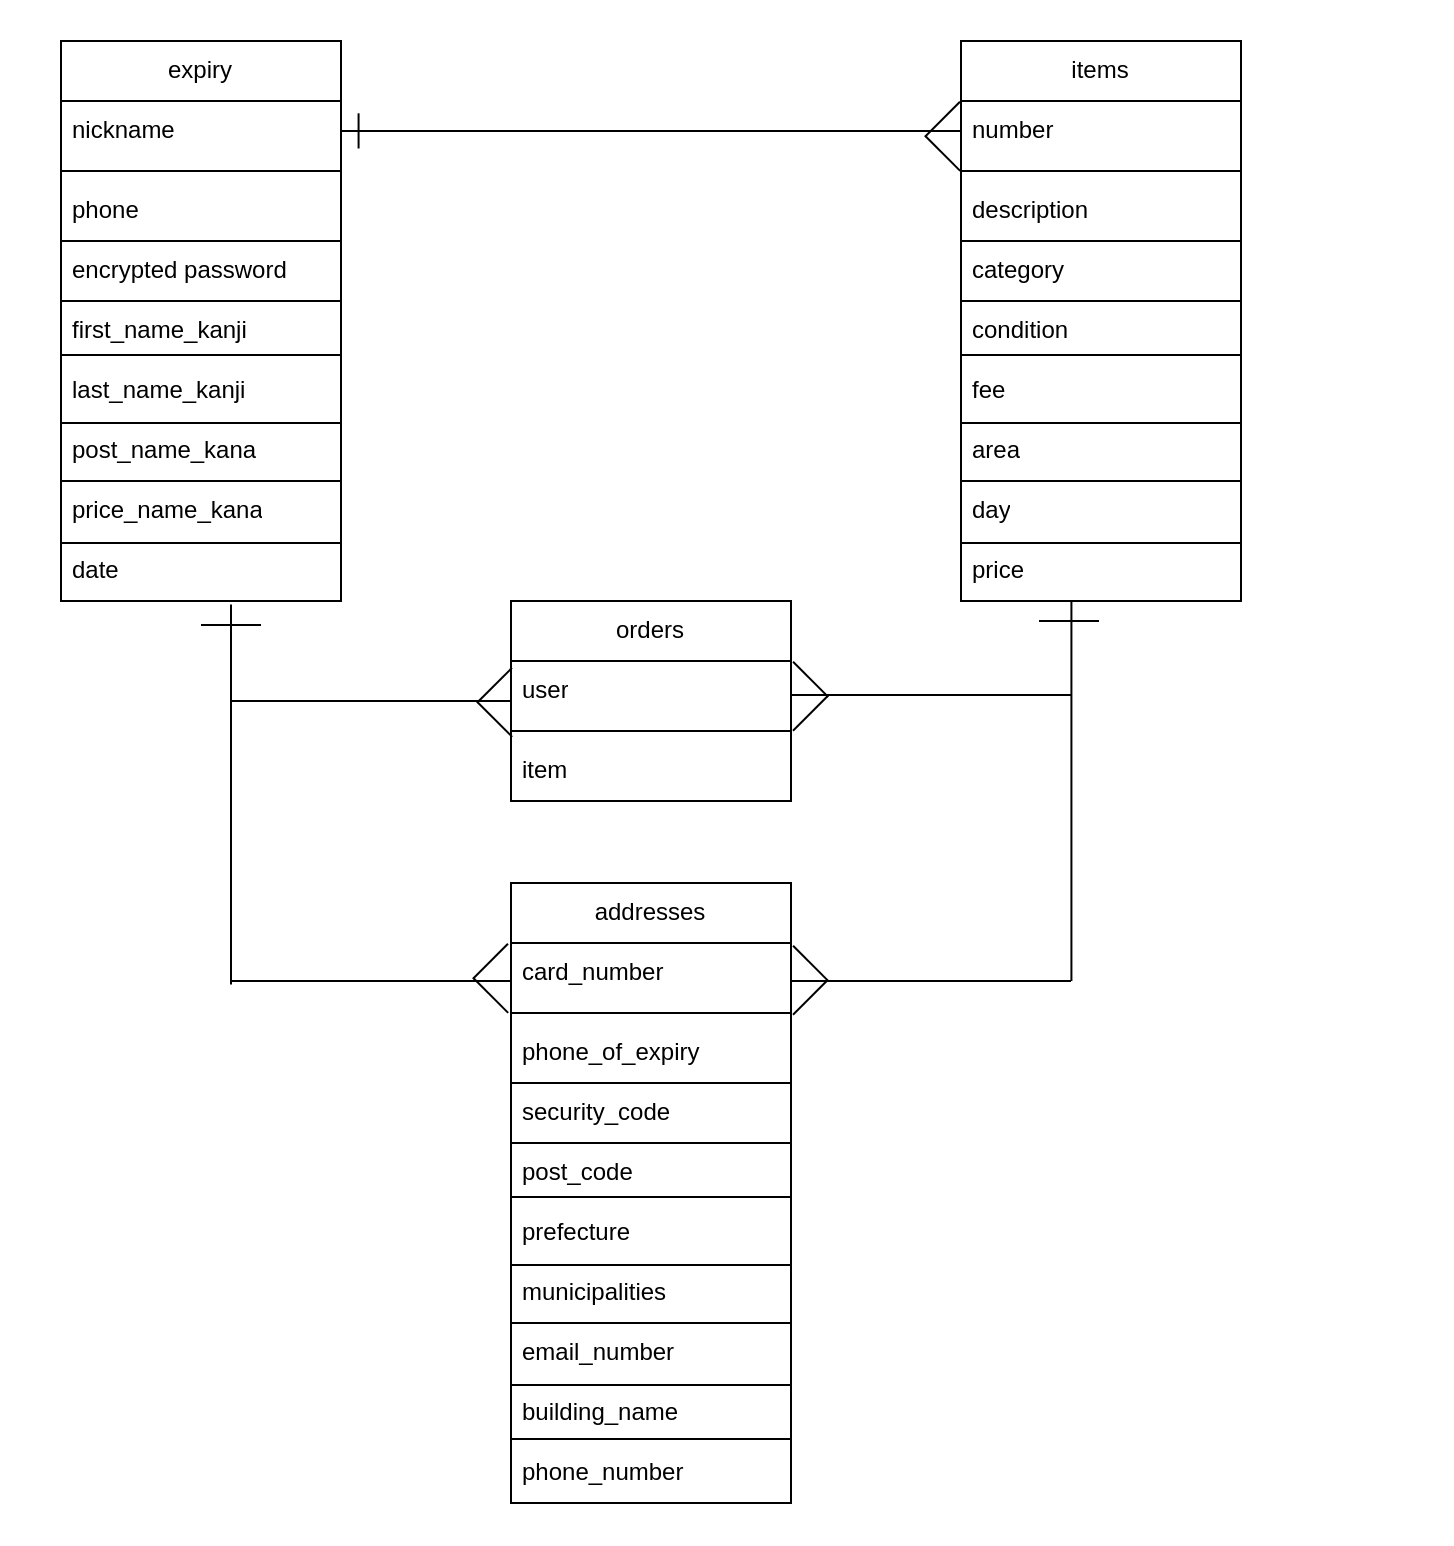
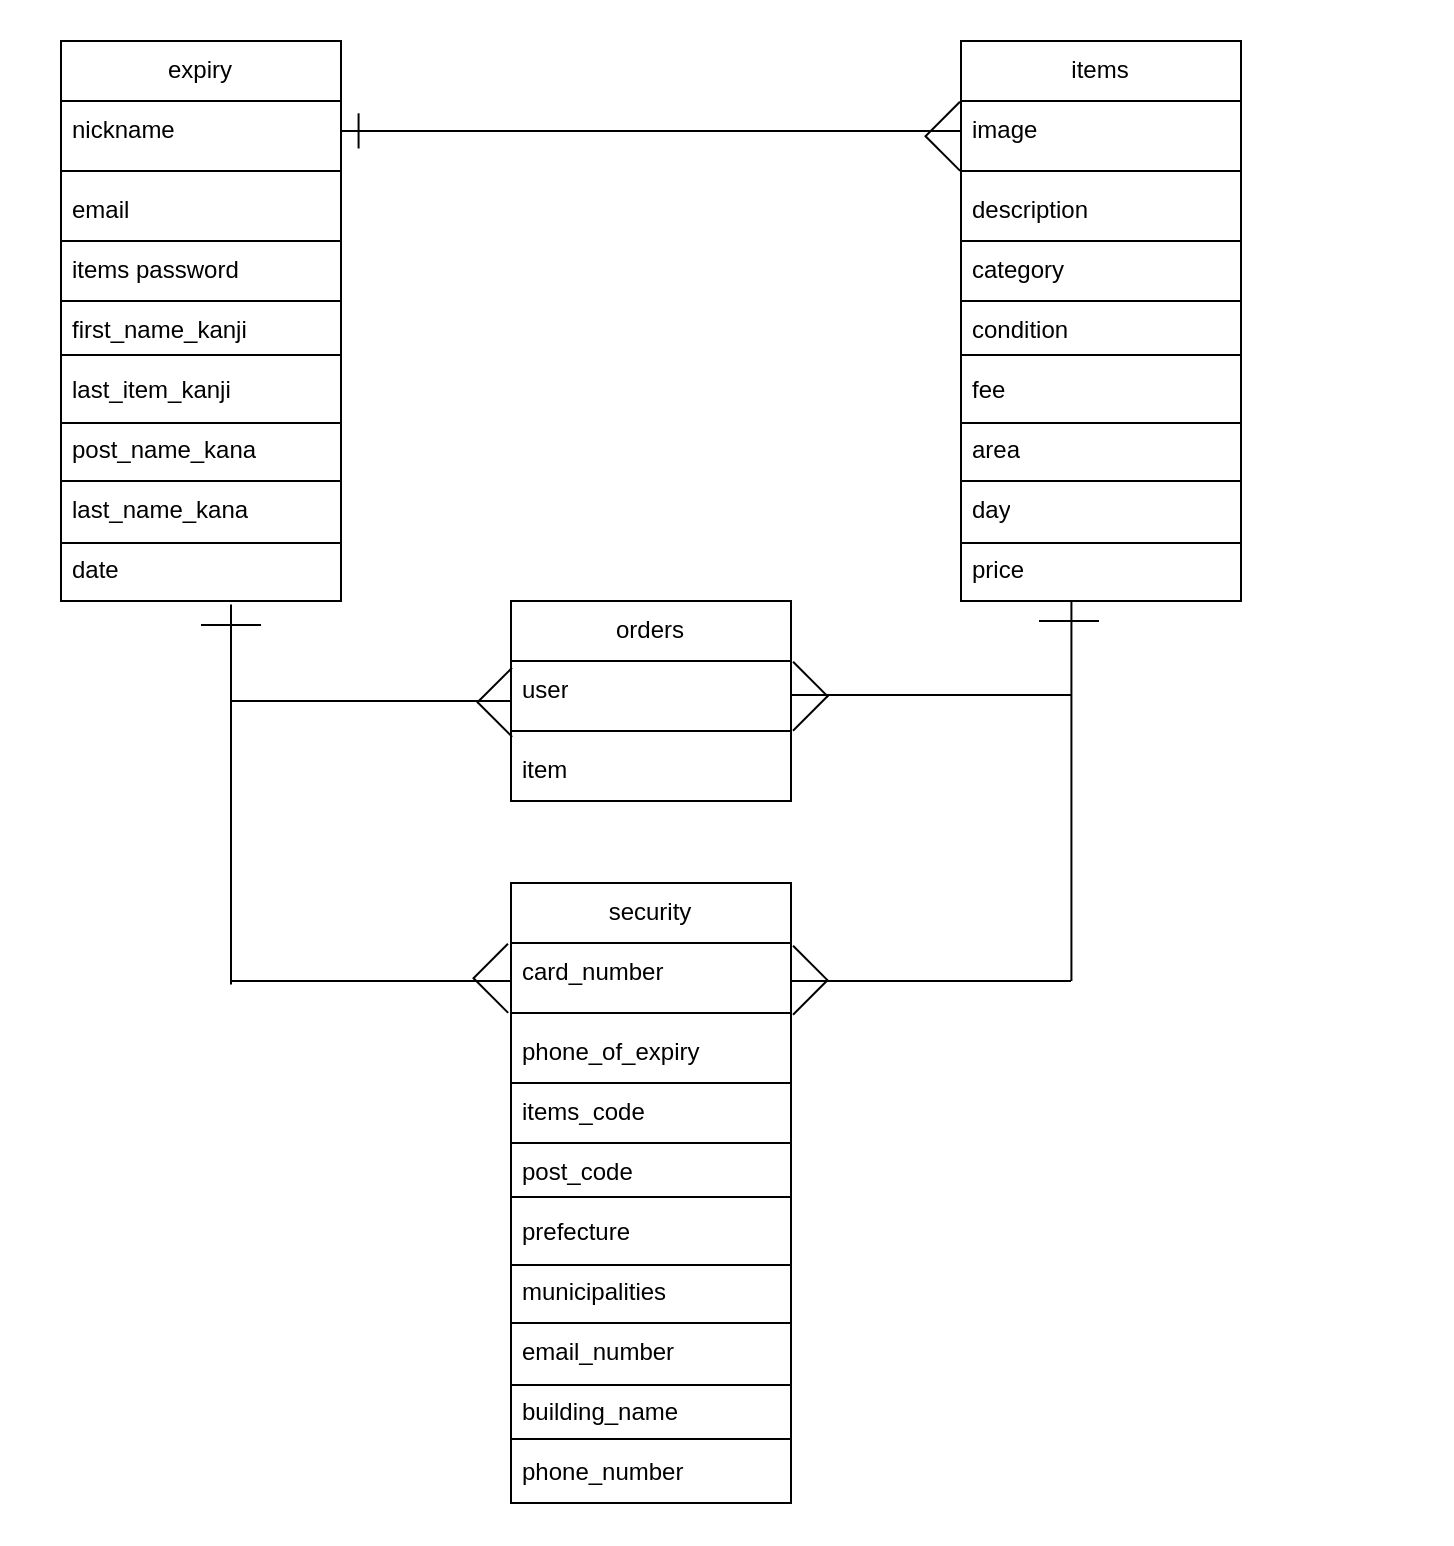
node "number": label "number" -> "image"
node "phone": label "phone" -> "email"
node "encrypted password": label "encrypted password" -> "items password"
node "last_name_kanji": label "last_name_kanji" -> "last_item_kanji"
node "price_name_kana": label "price_name_kana" -> "last_name_kana"
node "addresses": label "addresses" -> "security"
node "security_code": label "security_code" -> "items_code"
